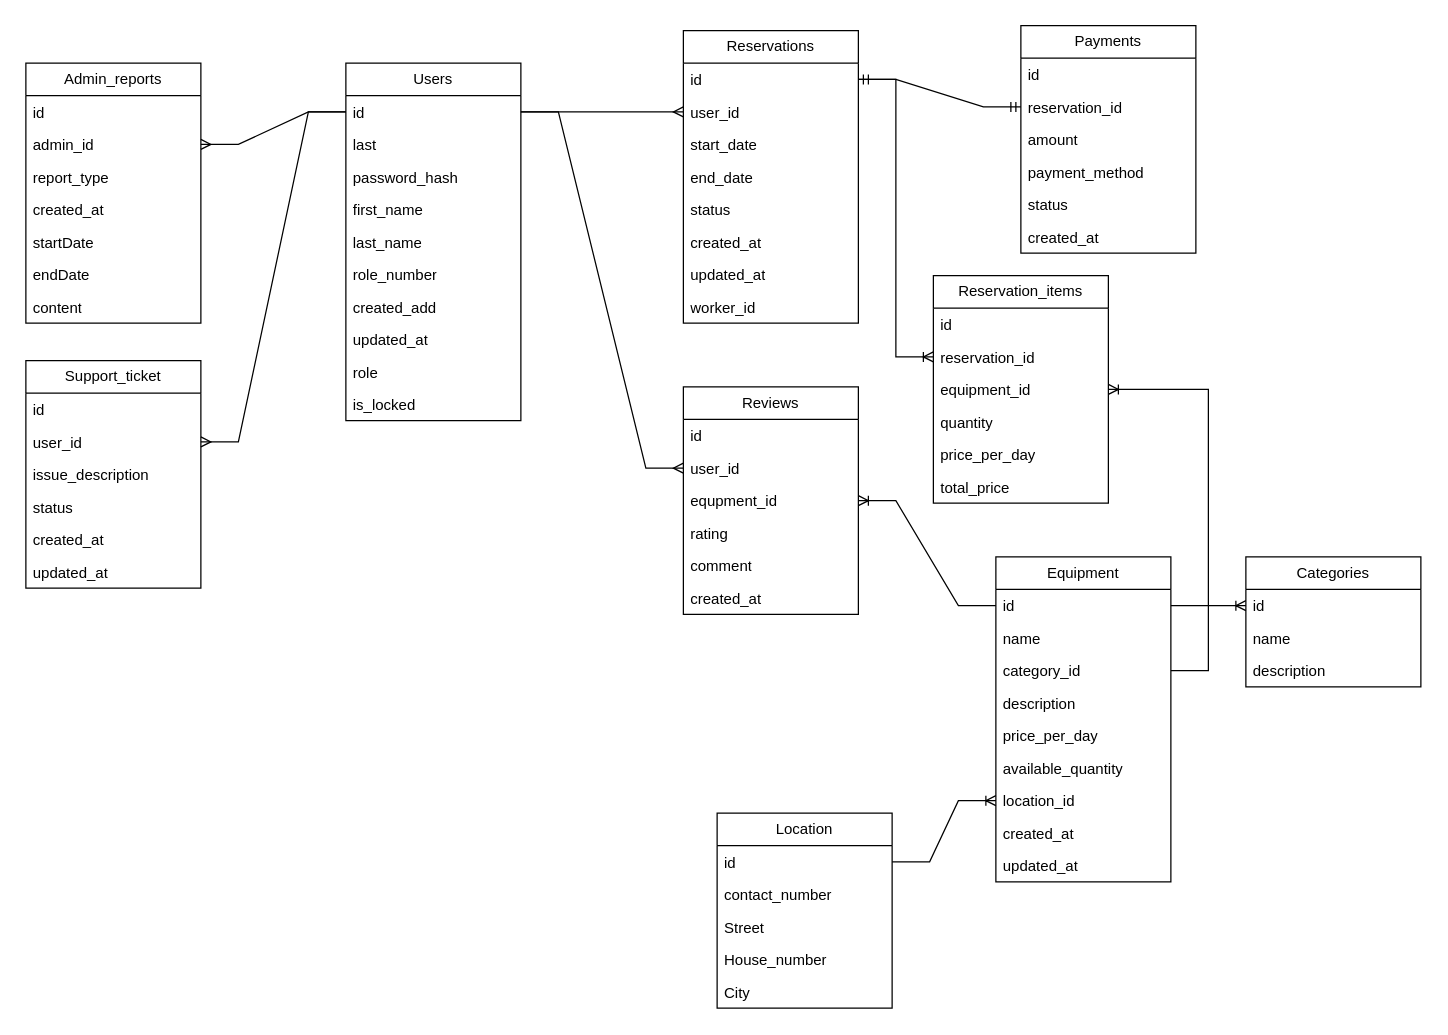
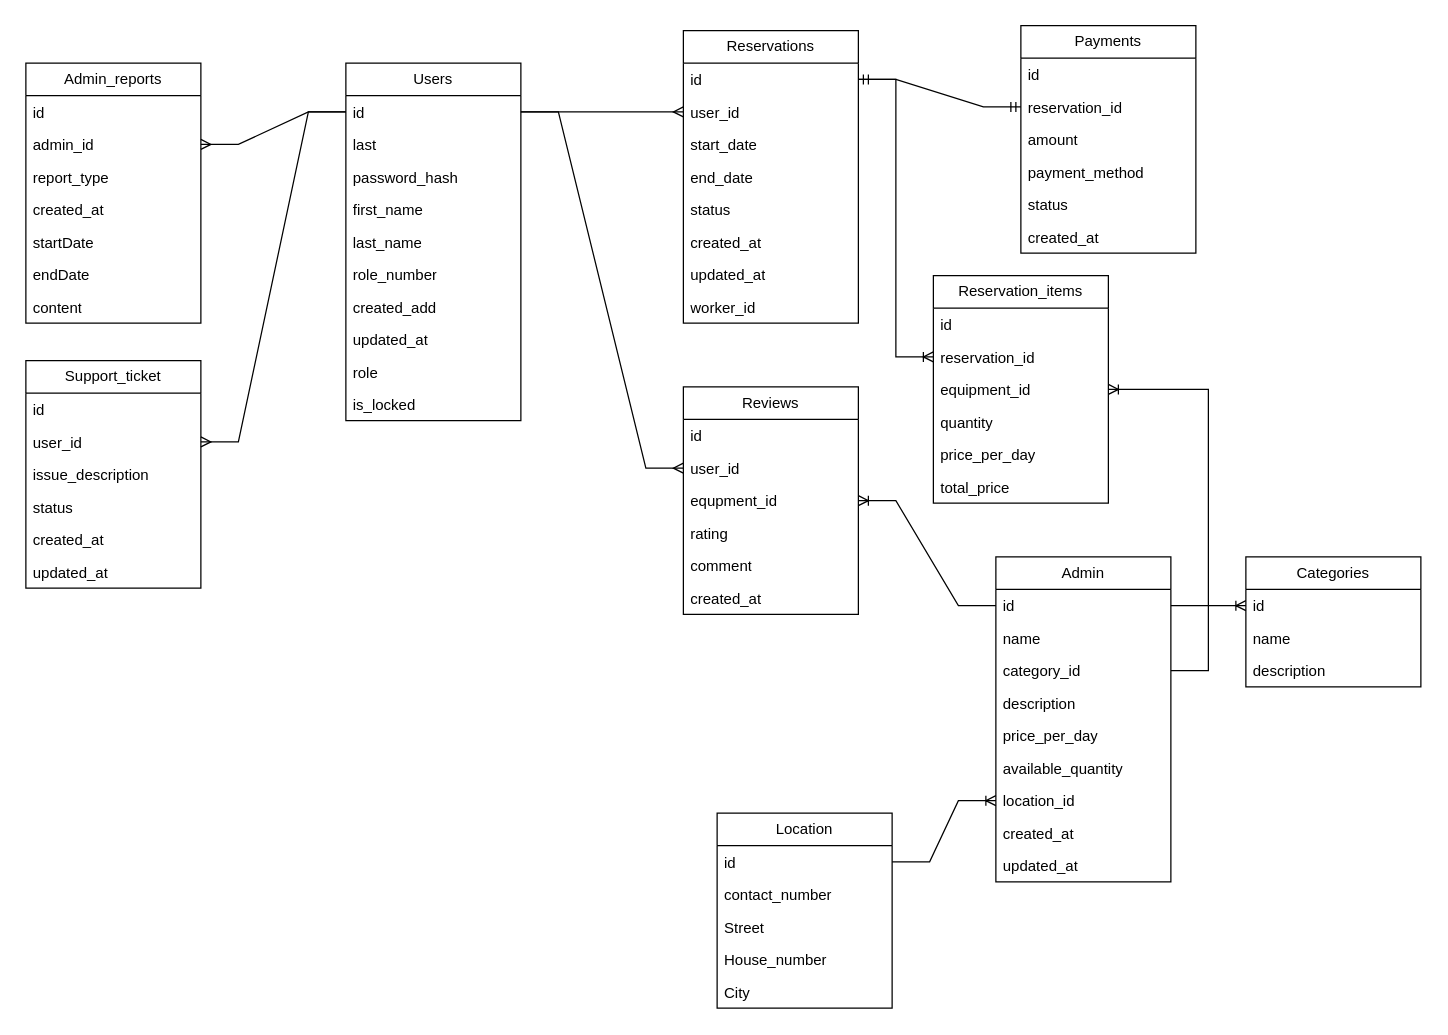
node "Equipment": label "Equipment" -> "Admin"
